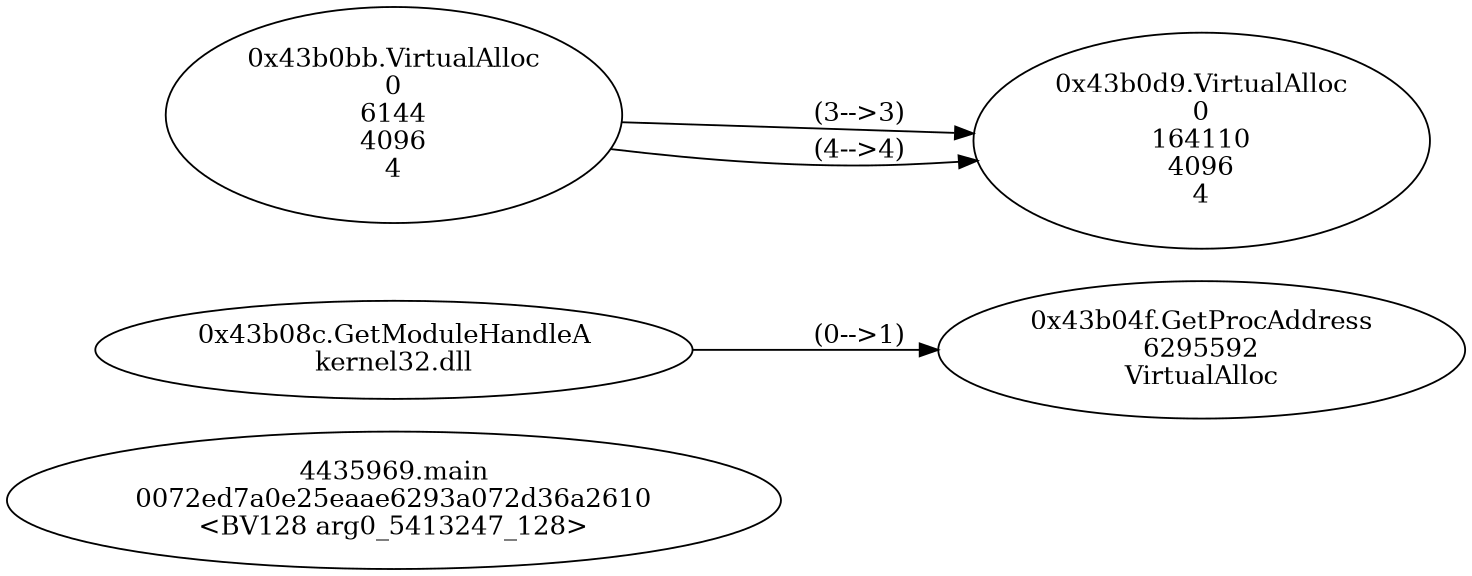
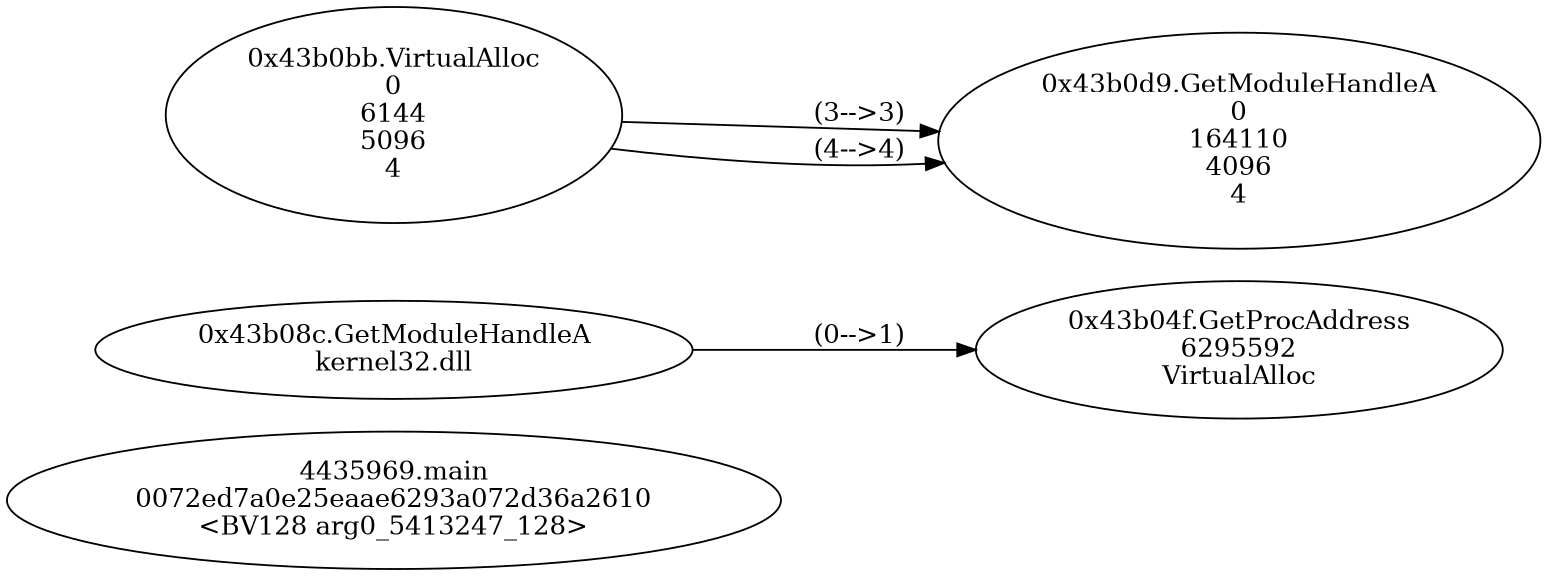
node "0x43b0bb.VirtualAlloc 0 6144 4096 4": label "0x43b0bb.VirtualAlloc 0 6144 4096 4" -> "0x43b0bb.VirtualAlloc 0 6144 5096 4"
node "0x43b0d9.VirtualAlloc 0 164110 4096 4": label "0x43b0d9.VirtualAlloc 0 164110 4096 4" -> "0x43b0d9.GetModuleHandleA 0 164110 4096 4"
